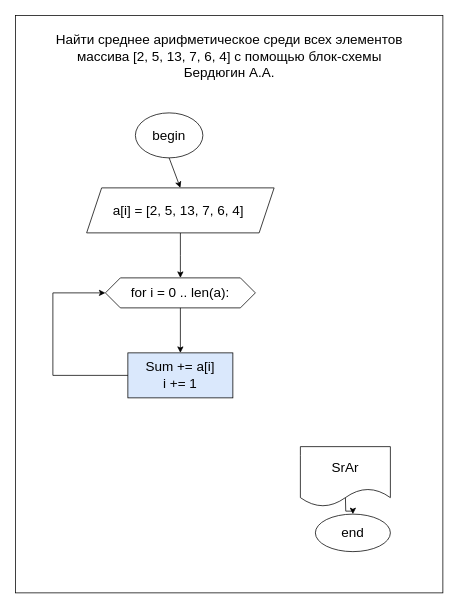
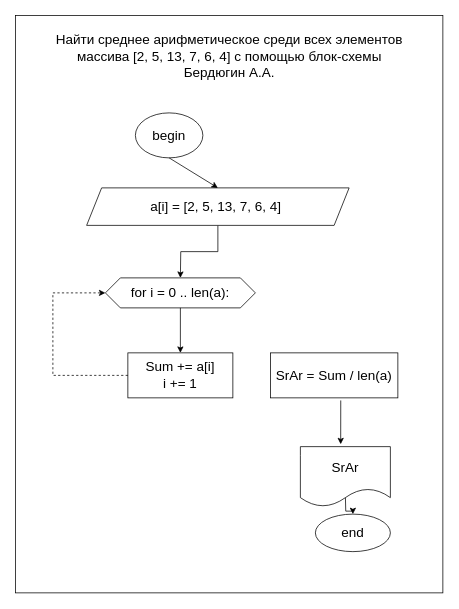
node "a[i] = [2, 5, 13, 7, 6, 4]": size 188x45 -> 263x38
edge "Sum += a[i] i += 1" -> "for i = 0 .. len(a):": style solid -> dashed
node "Sum += a[i] i += 1": fillcolor #dae8fc -> #ffffff
node "SrAr = Sum / len(a)": added
edge "SrAr = Sum / len(a)" -> "SrAr": added
